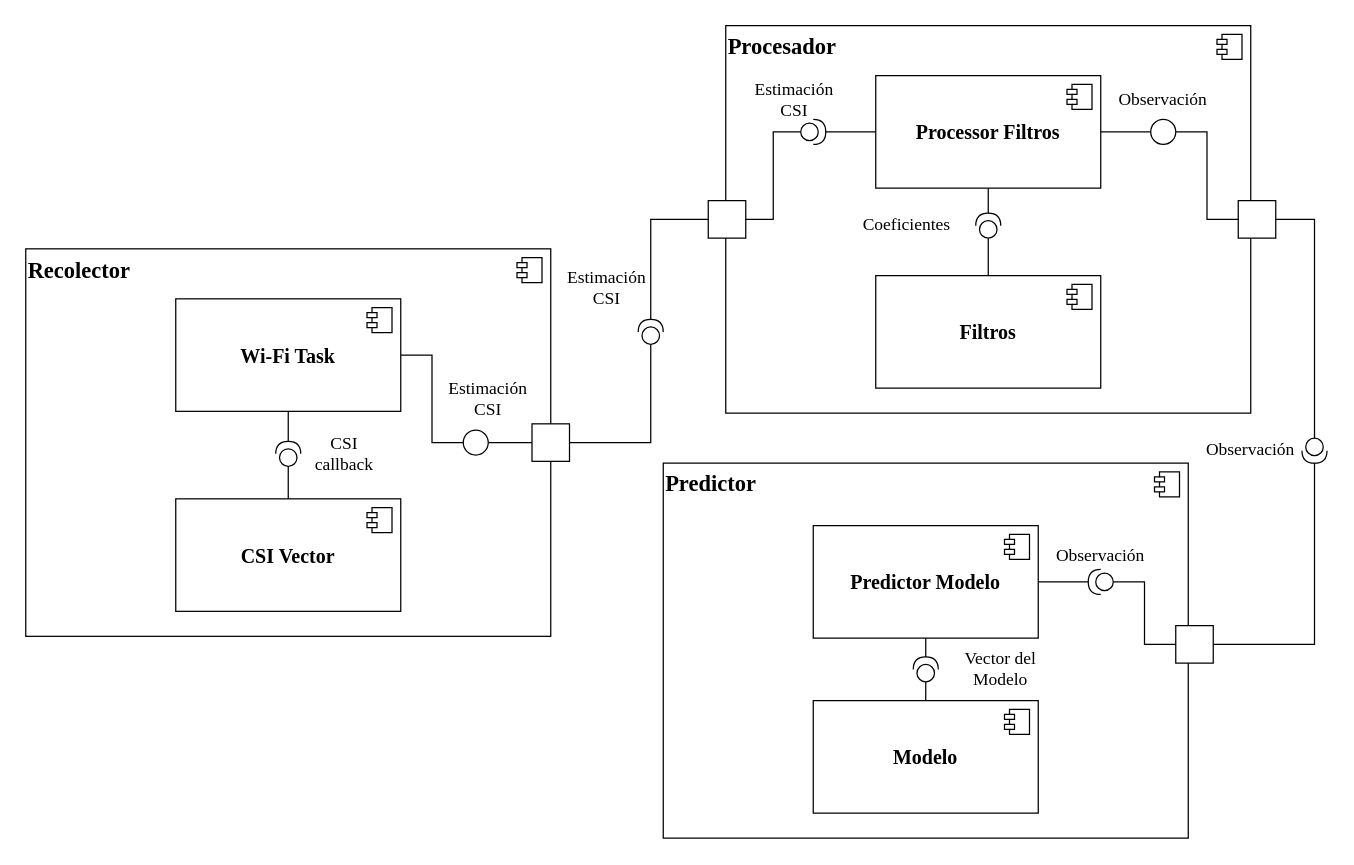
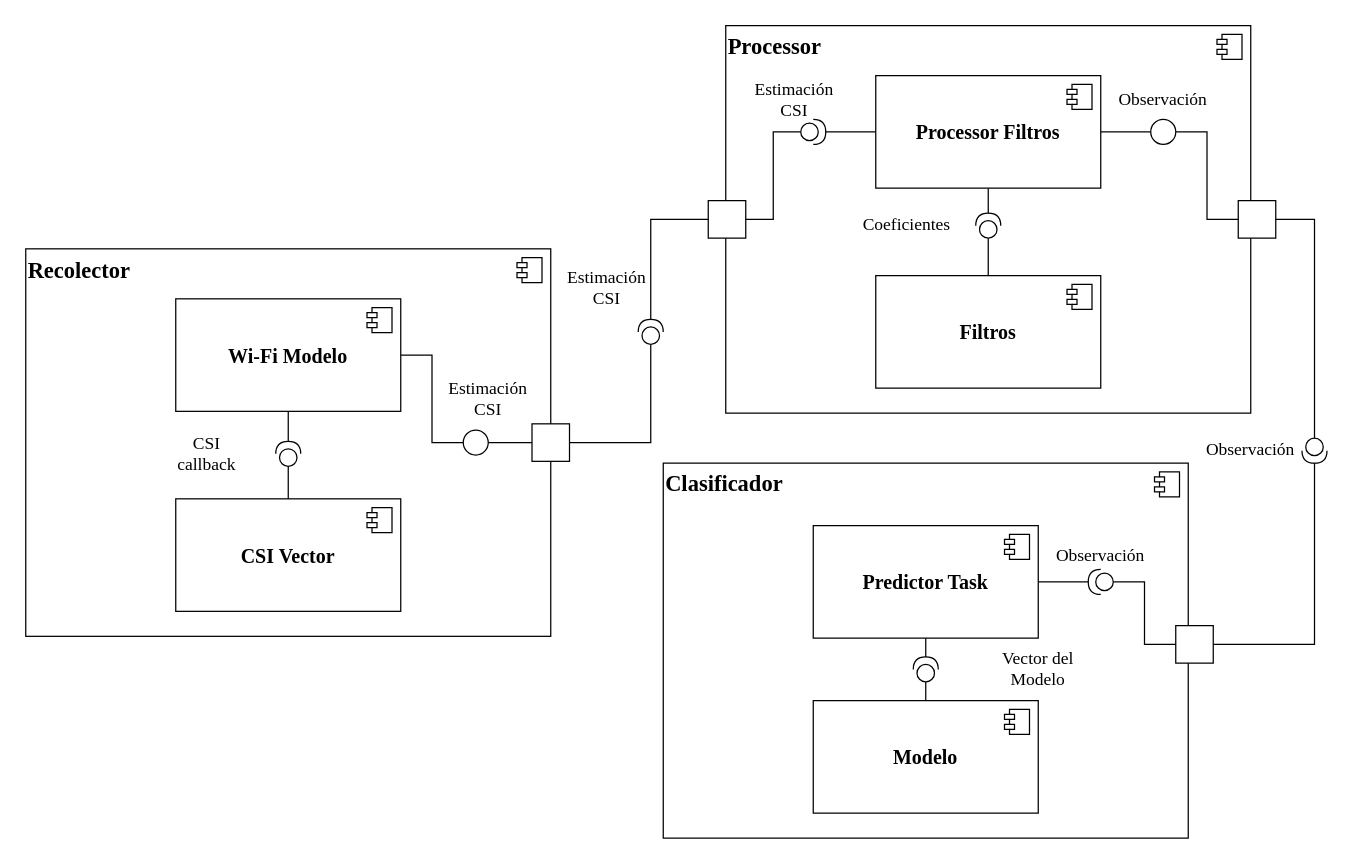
node "Procesador": label "Procesador" -> "Processor"
node "Wi-Fi Task": label "Wi-Fi Task" -> "Wi-Fi Modelo"
node "CSI callback": moved (344, 454) -> (207, 454)
node "Predictor": label "Predictor" -> "Clasificador"
node "Predictor Modelo": label "Predictor Modelo" -> "Predictor Task"
node "Vector del Modelo": moved (1001, 669) -> (1038, 669)
